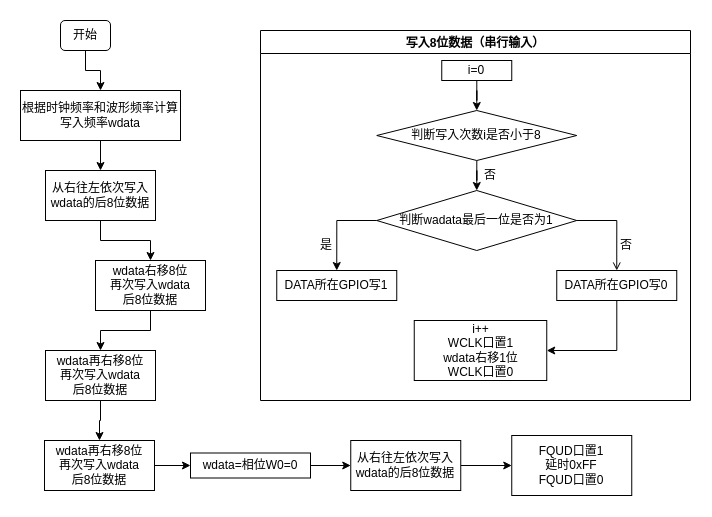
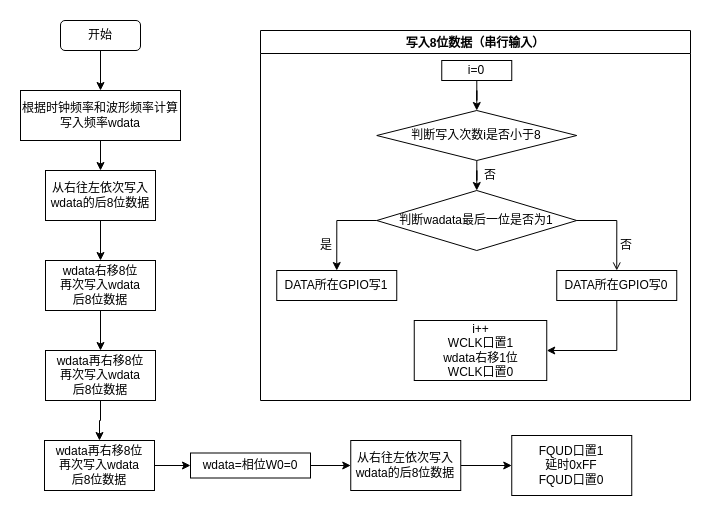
node "开始": size 50x30 -> 80x30
node "wdata右移8位 再次写入wdata 后8位数据": moved (151, 286) -> (101, 286)
